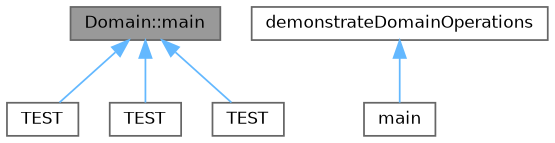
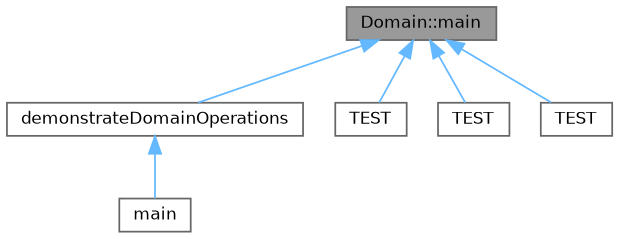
edge "demonstrateDomainOperations" -> "Domain::main": added
